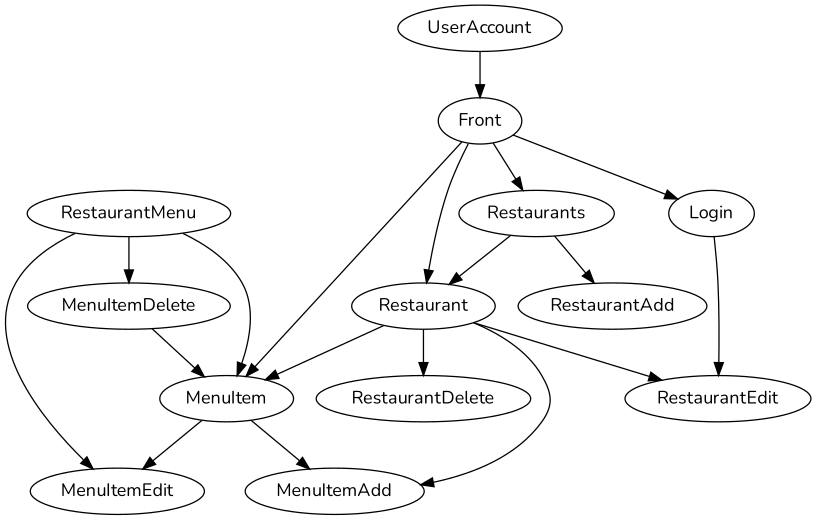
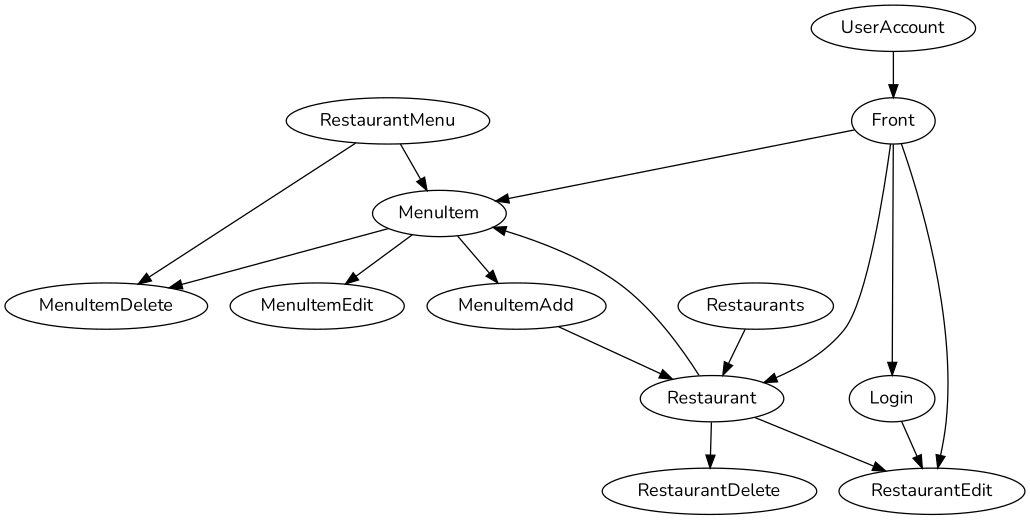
edge "Front" -> "Restaurants": now "Front" -> "RestaurantEdit"
node "RestaurantAdd": removed
edge "RestaurantMenu" -> "MenuItemEdit": removed
edge "MenuItemDelete" -> "MenuItem": reversed
edge "Restaurant" -> "MenuItemAdd": reversed
